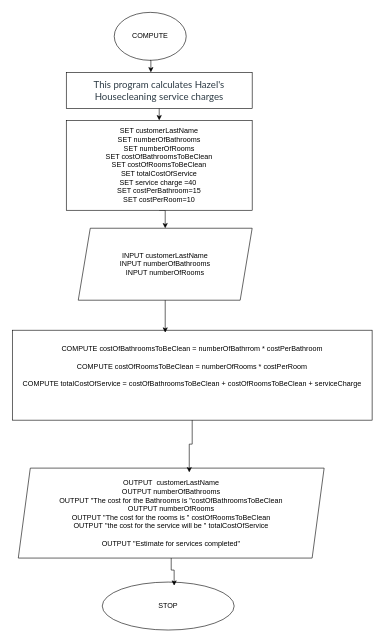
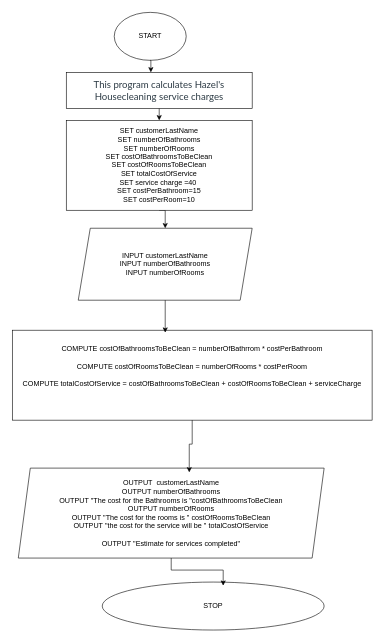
node "COMPUTE": label "COMPUTE" -> "START"
node "STOP": size 132x48 -> 222x48
